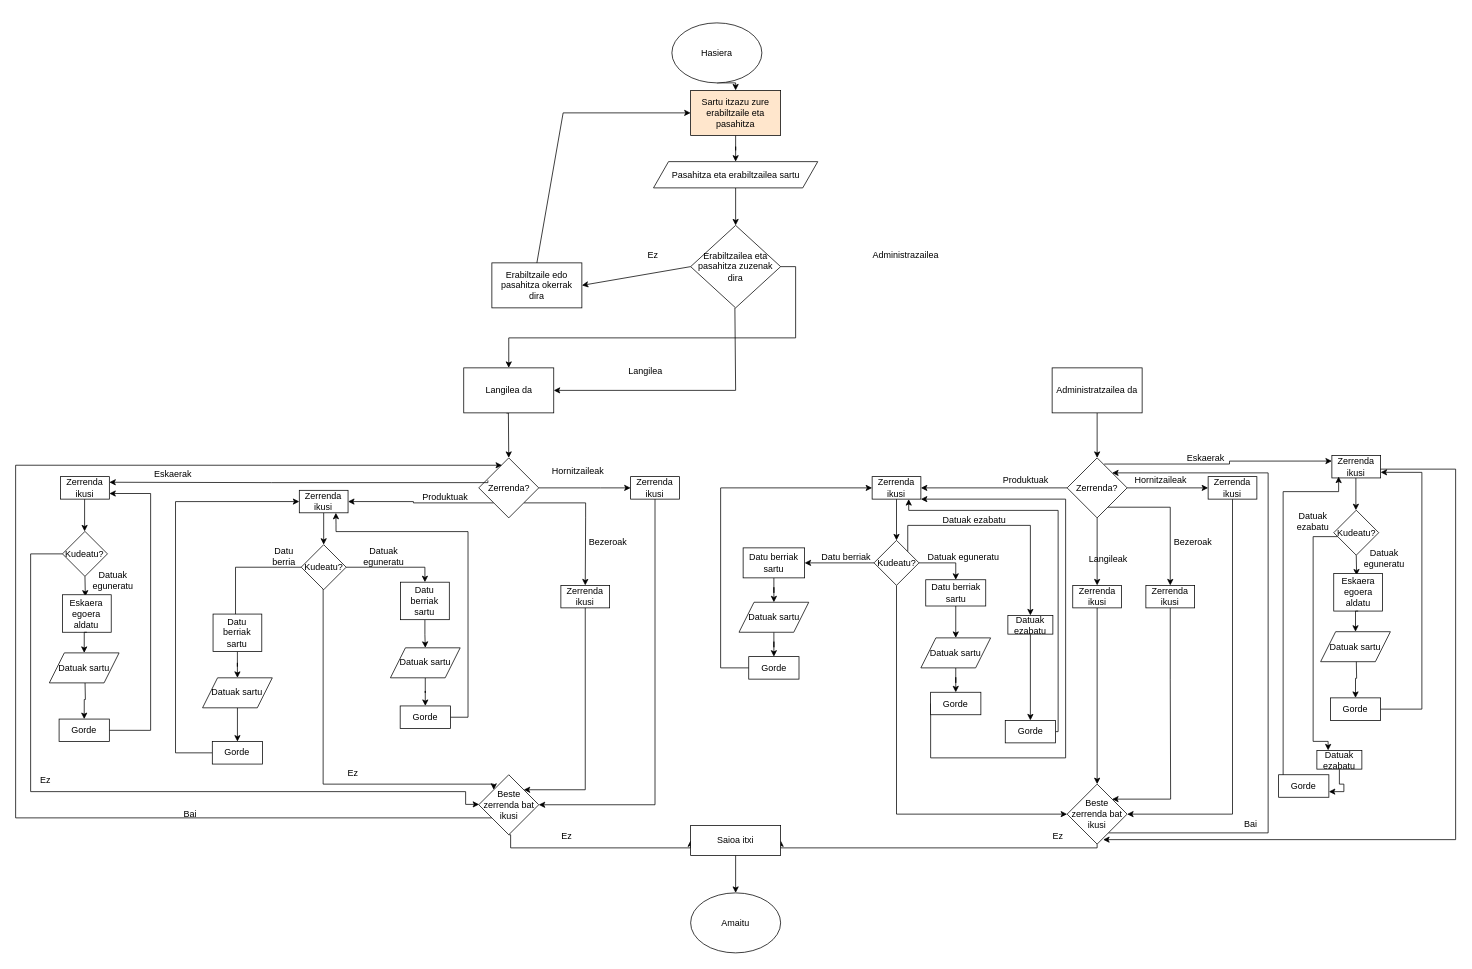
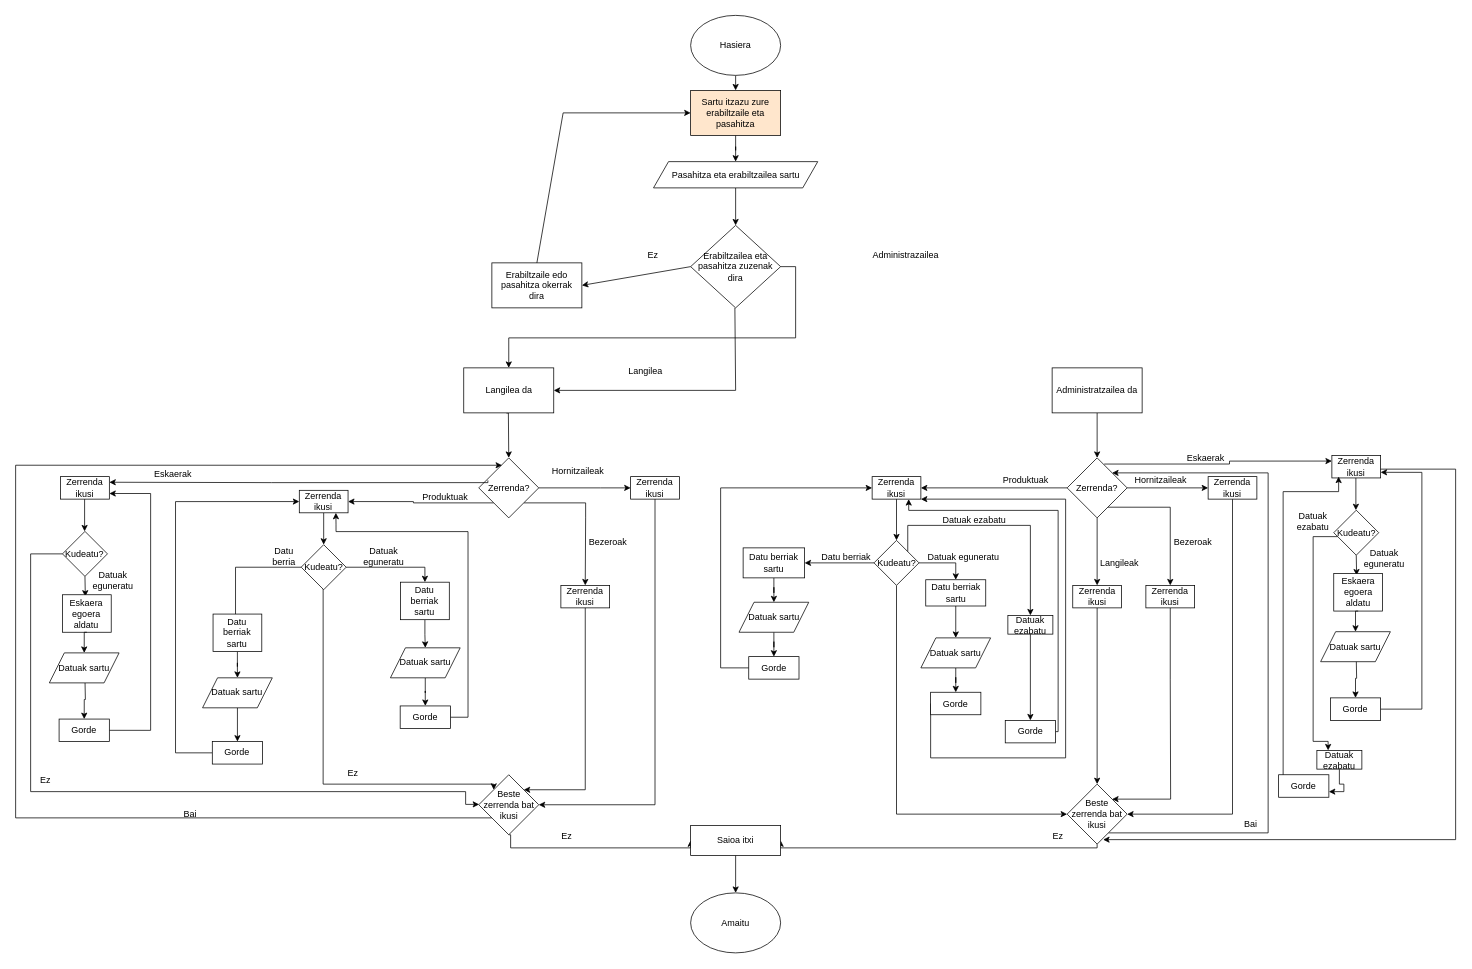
node "Hasiera": moved (717, 53) -> (735, 45)
node "Langileak": moved (1108, 559) -> (1119, 563)
